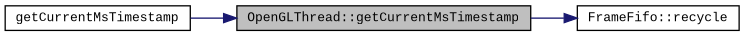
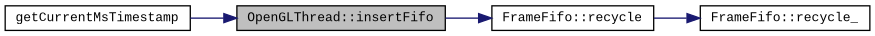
node "OpenGLThread::getCurrentMsTimestamp": label "OpenGLThread::getCurrentMsTimestamp" -> "OpenGLThread::insertFifo"
node "FrameFifo::recycle_": added
